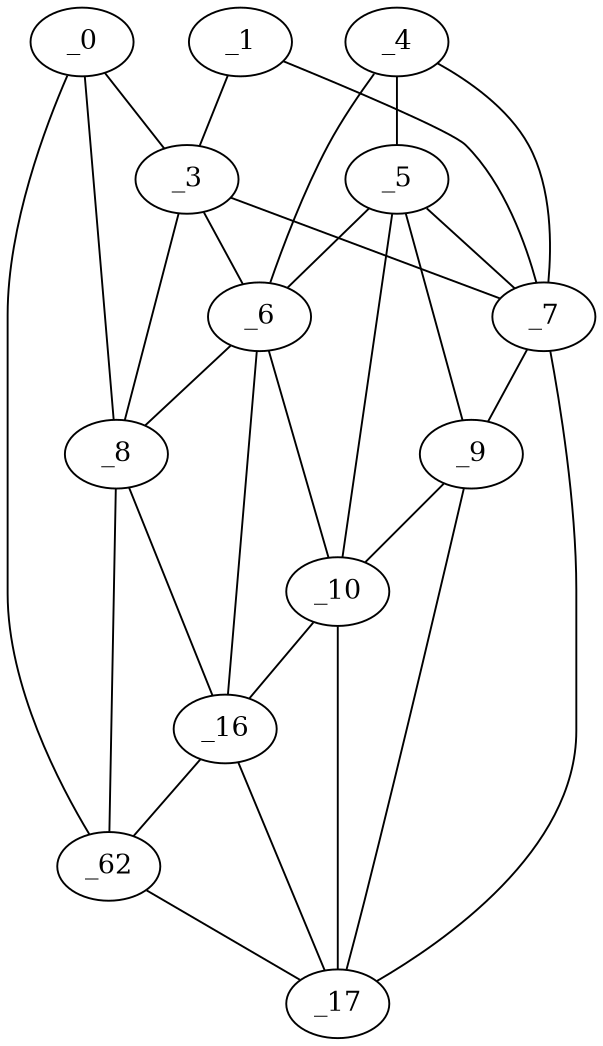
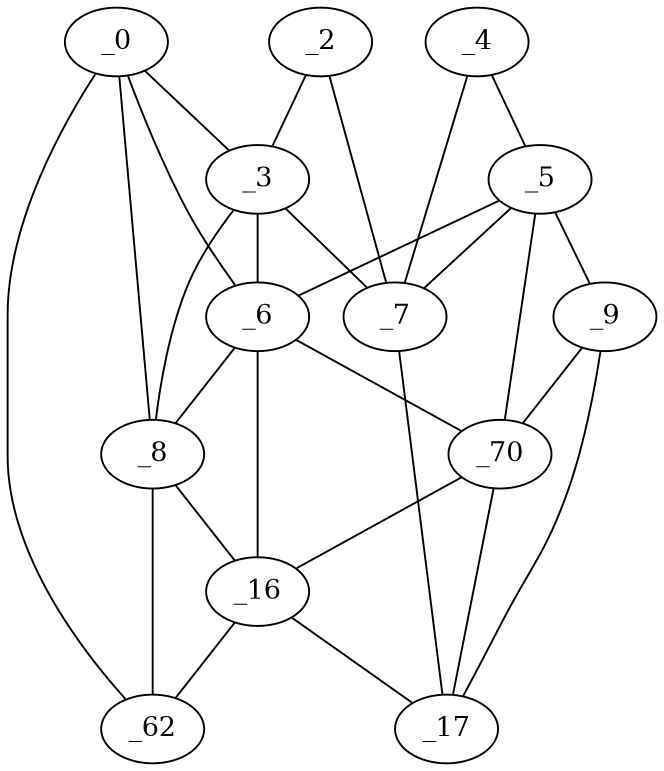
node "_1": label "_1" -> "_2"
edge "_4" -- "_6": now "_0" -- "_6"
edge "_7" -- "_9": removed
node "_10": label "_10" -> "_70"
edge "_62" -- "_17": removed
